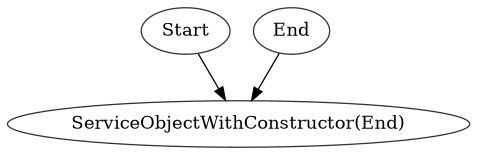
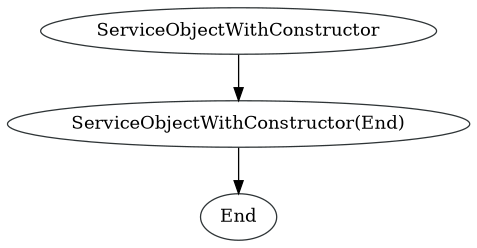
node "Start": label "Start" -> "ServiceObjectWithConstructor"
edge "End" -> "ServiceObjectWithConstructor(End)": reversed
